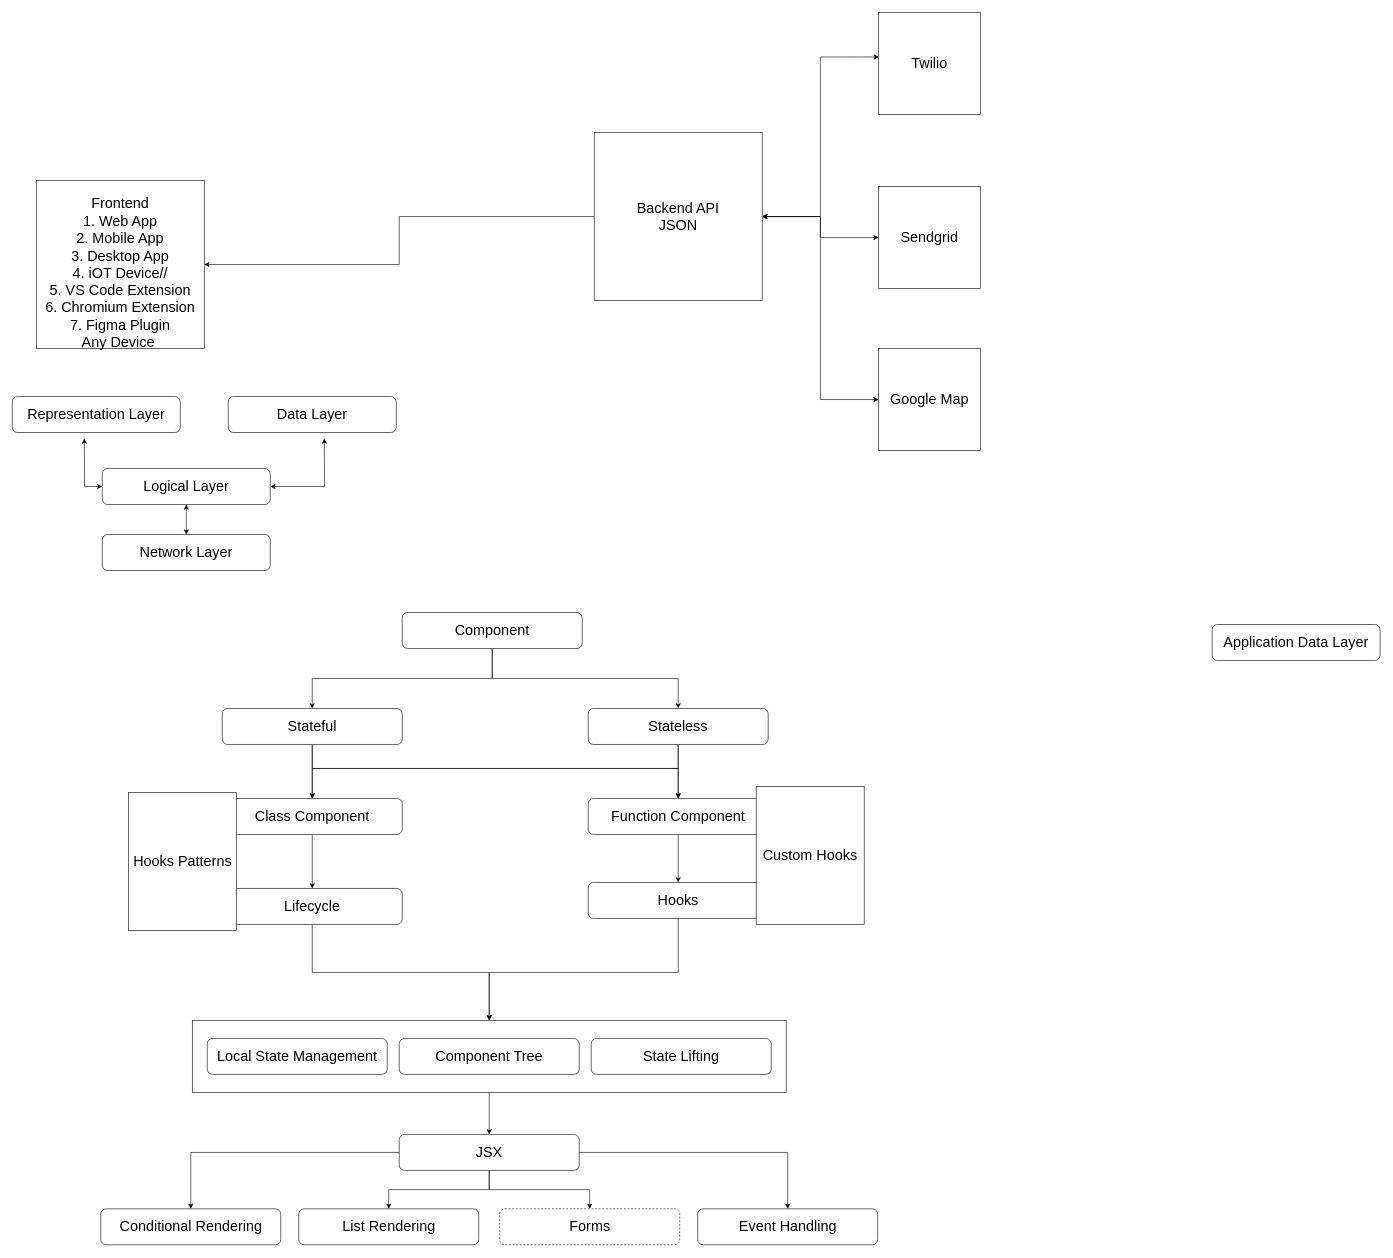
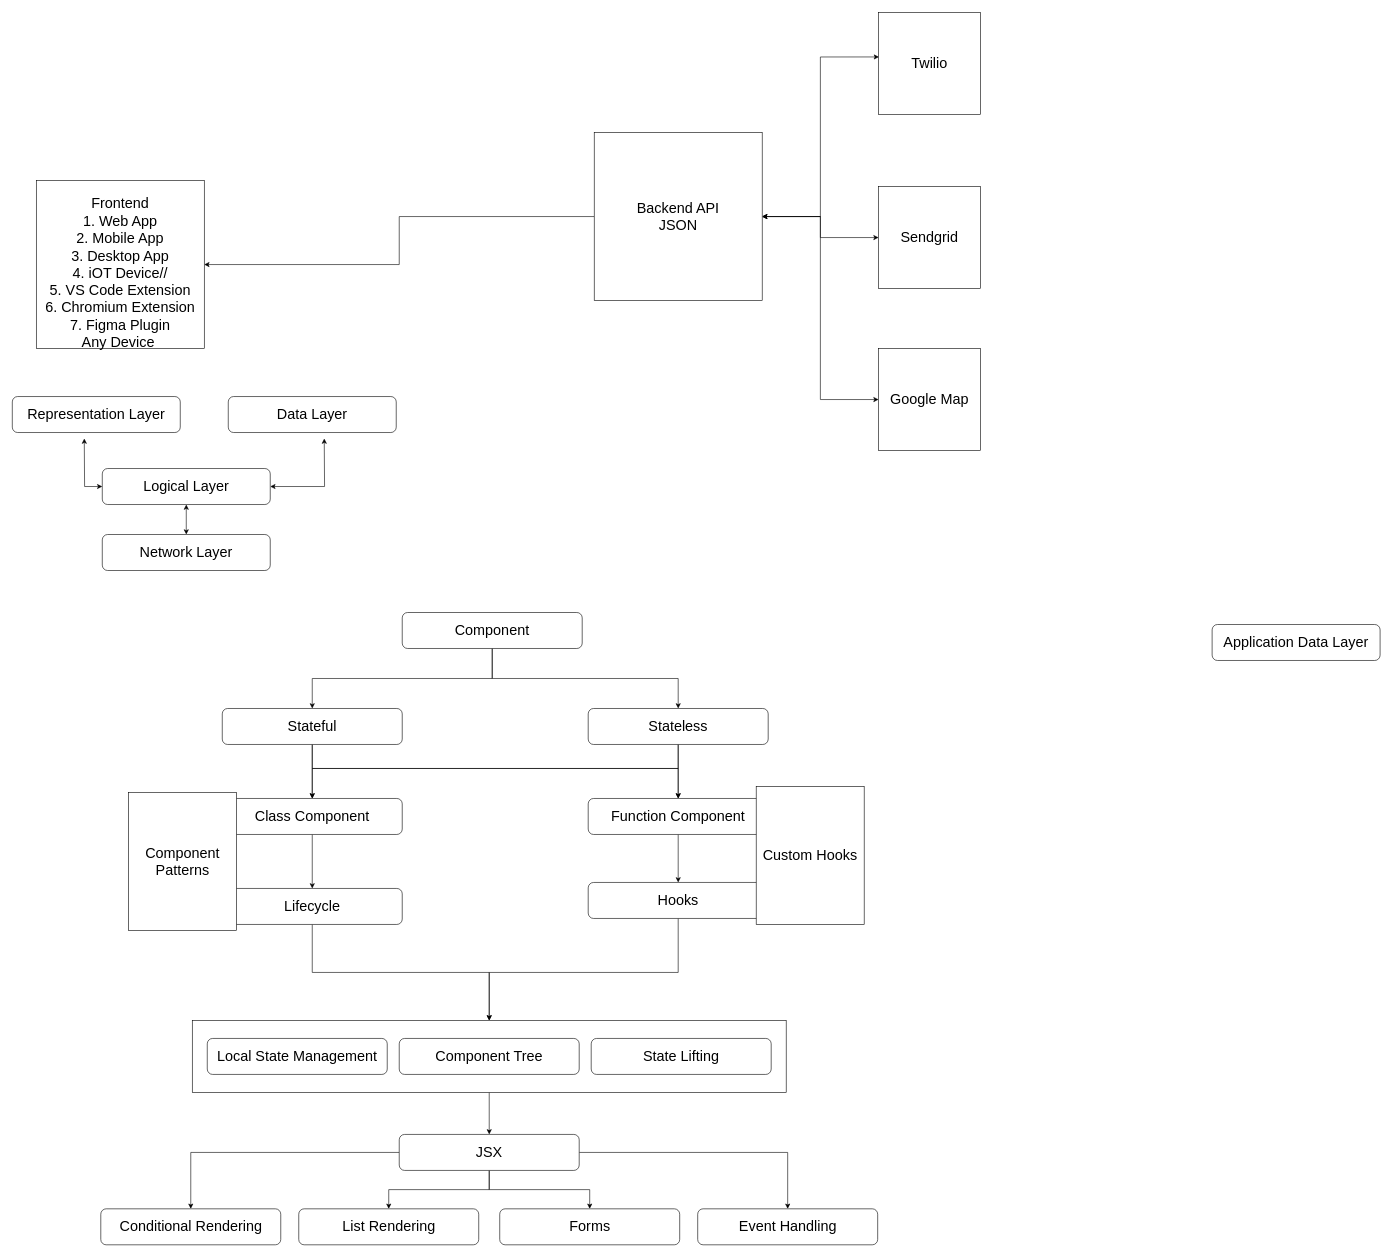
node "Hooks Patterns": label "Hooks Patterns" -> "Component Patterns"
node "Forms": style dashed -> solid
